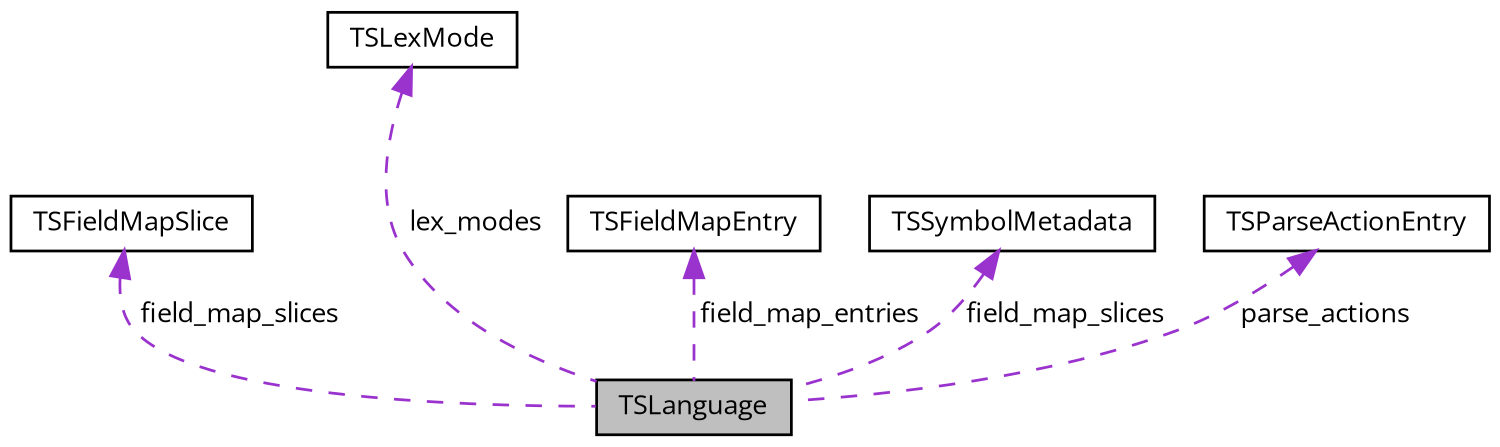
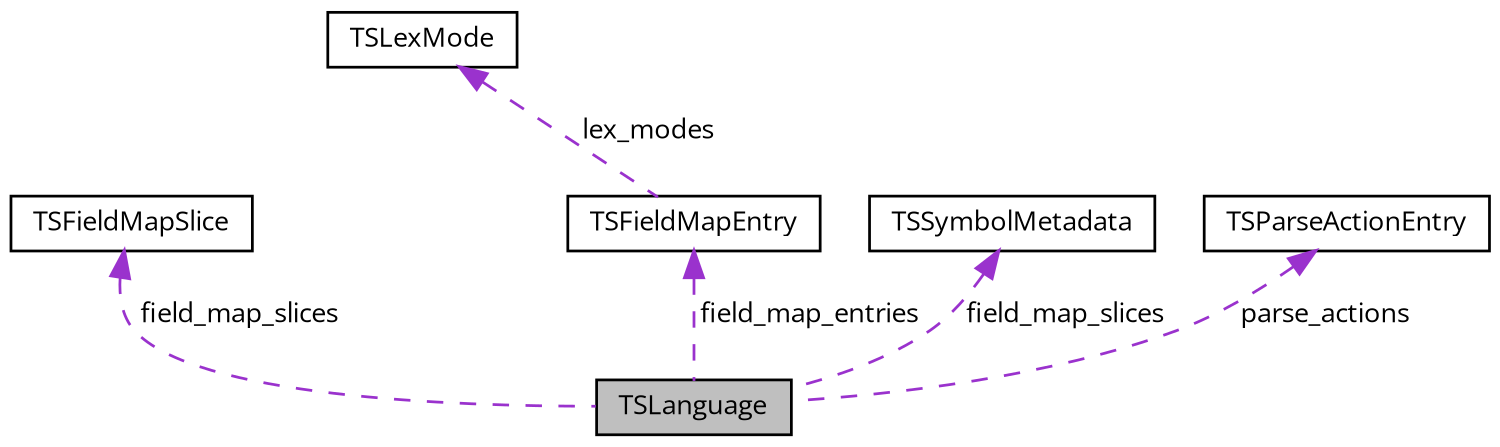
edge "TSLanguage" -> "TSLexMode": now "TSFieldMapEntry" -> "TSLexMode"
